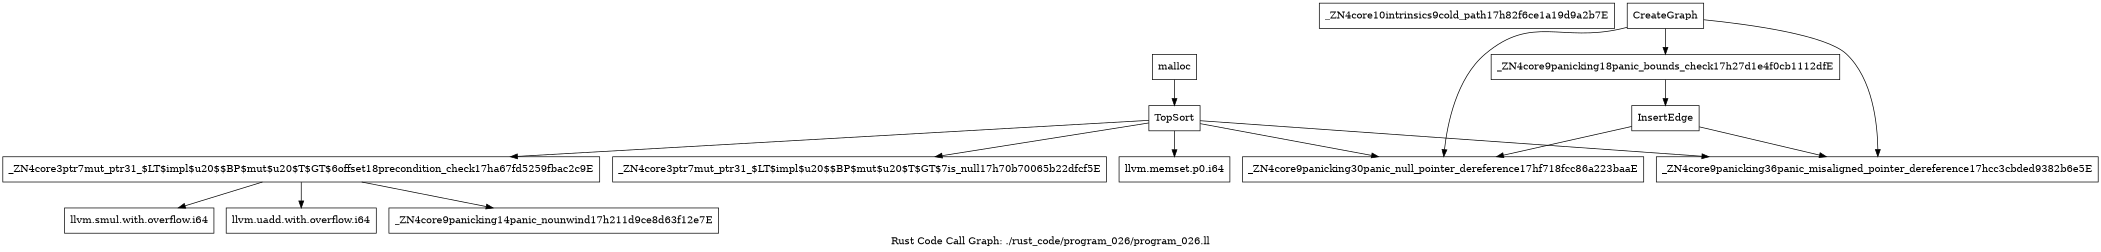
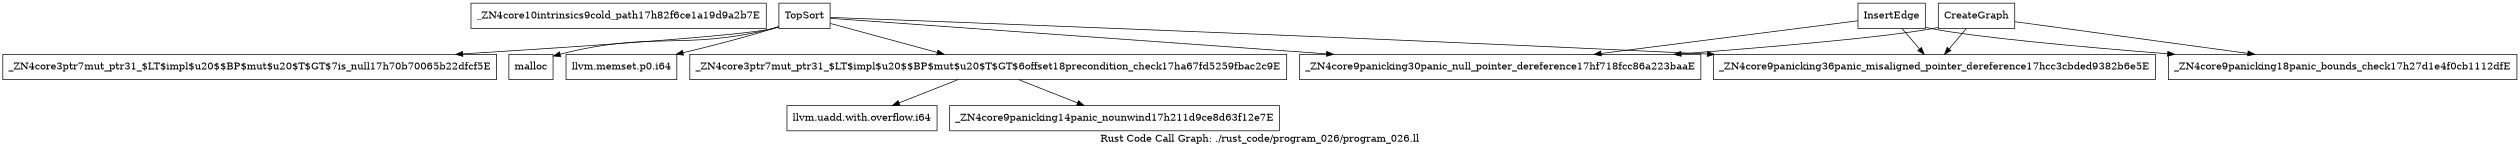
edge "malloc" -> "TopSort": reversed
edge "_ZN4core9panicking18panic_bounds_check17h27d1e4f0cb1112dfE" -> "InsertEdge": reversed
node "llvm.smul.with.overflow.i64": removed
